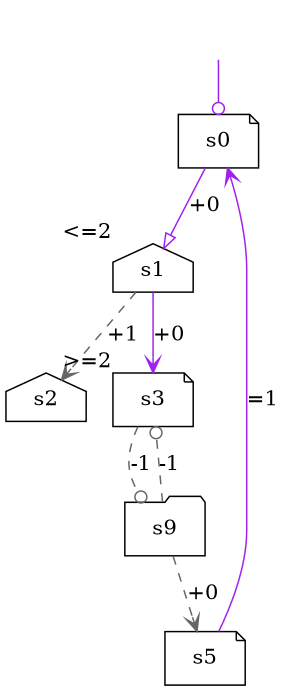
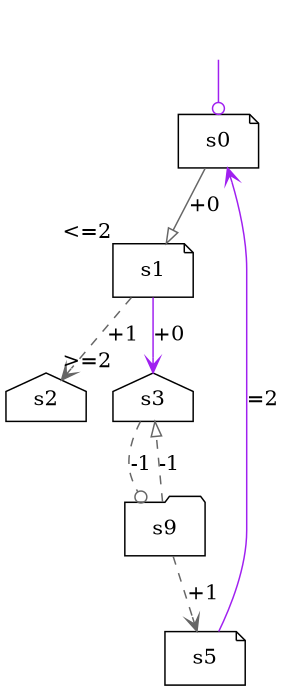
edge "s0" -> "s1 <=2": color purple -> gray40
node "s1 <=2": shape house -> note
node "s3 >=2": shape note -> house
edge "s5" -> "s0": label "=1" -> "=2"
edge "s9" -> "s3 >=2": arrowhead odot -> onormal
edge "s9" -> "s5": label "+0" -> "+1"
